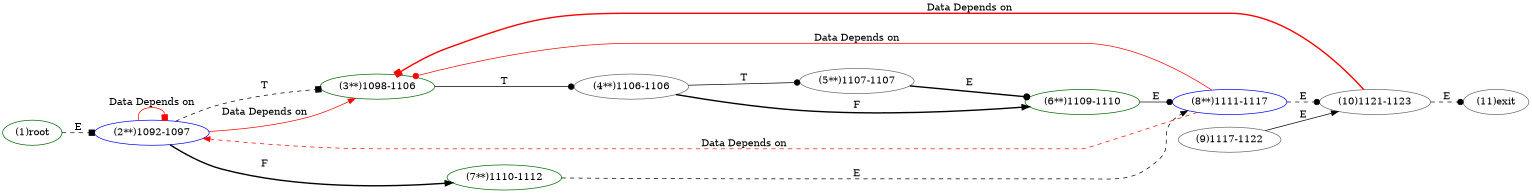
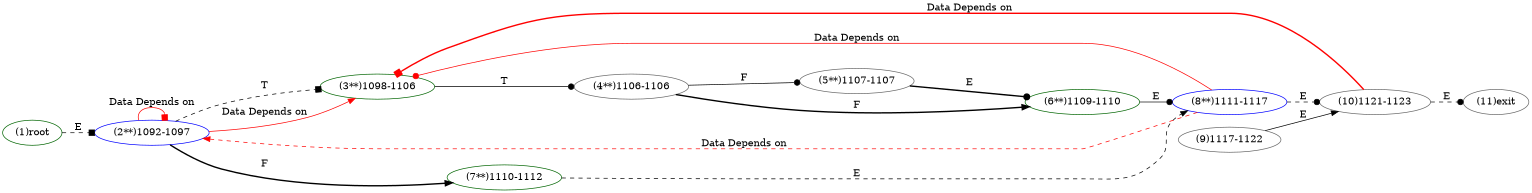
edge "(4**)1106-1106" -> "(5**)1107-1107": label "T" -> "F"
